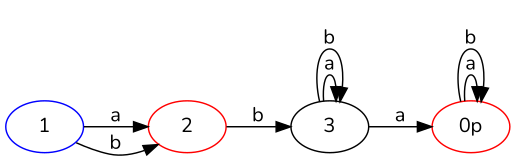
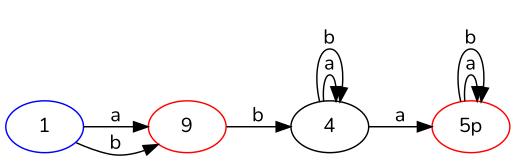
node "2": label "2" -> "9"
node "3": label "3" -> "4"
node "0p": label "0p" -> "5p"
